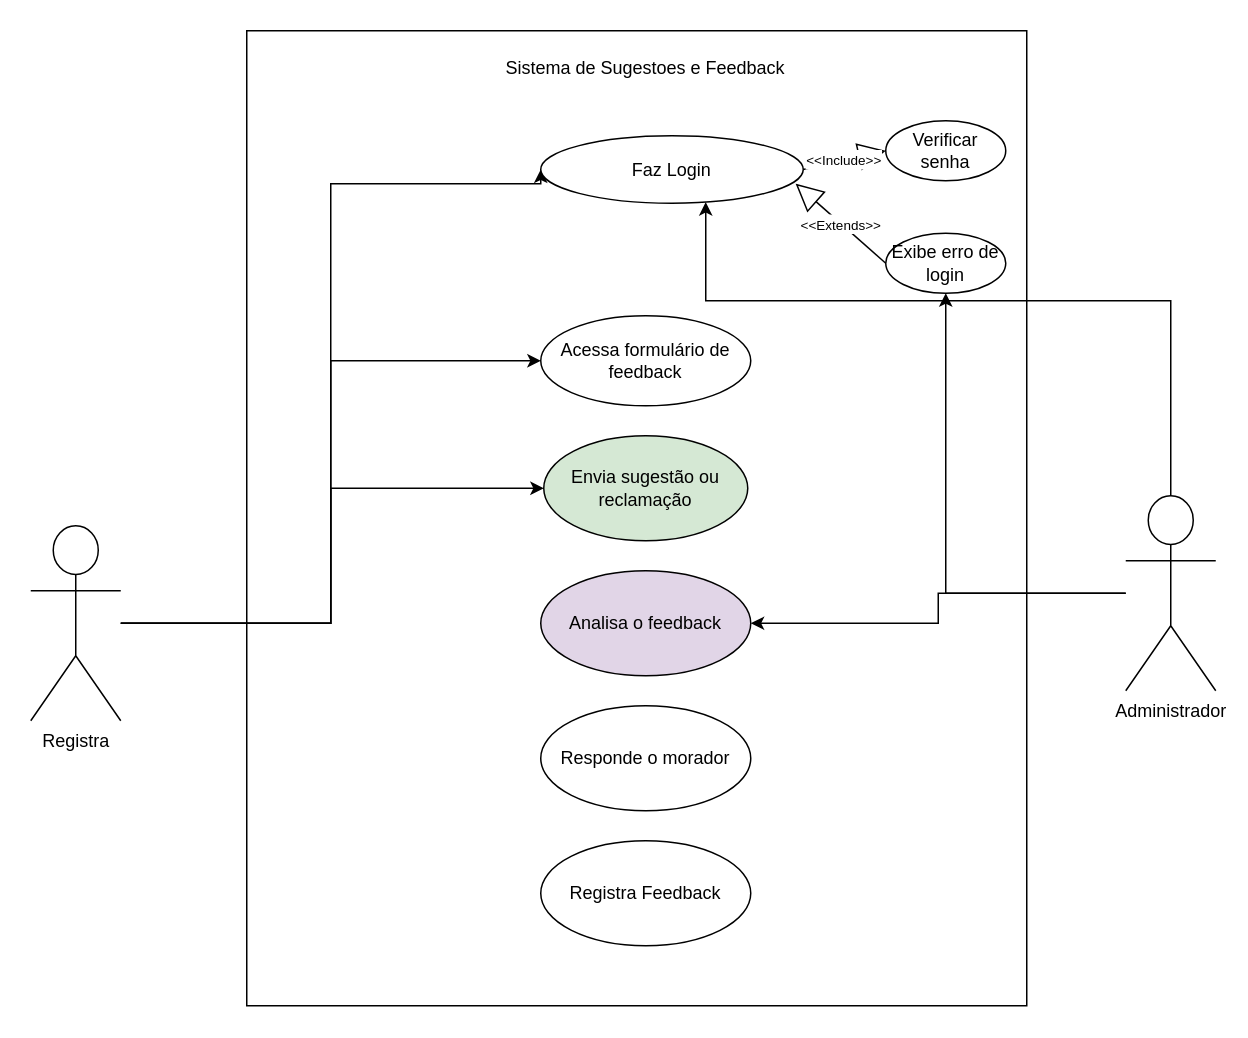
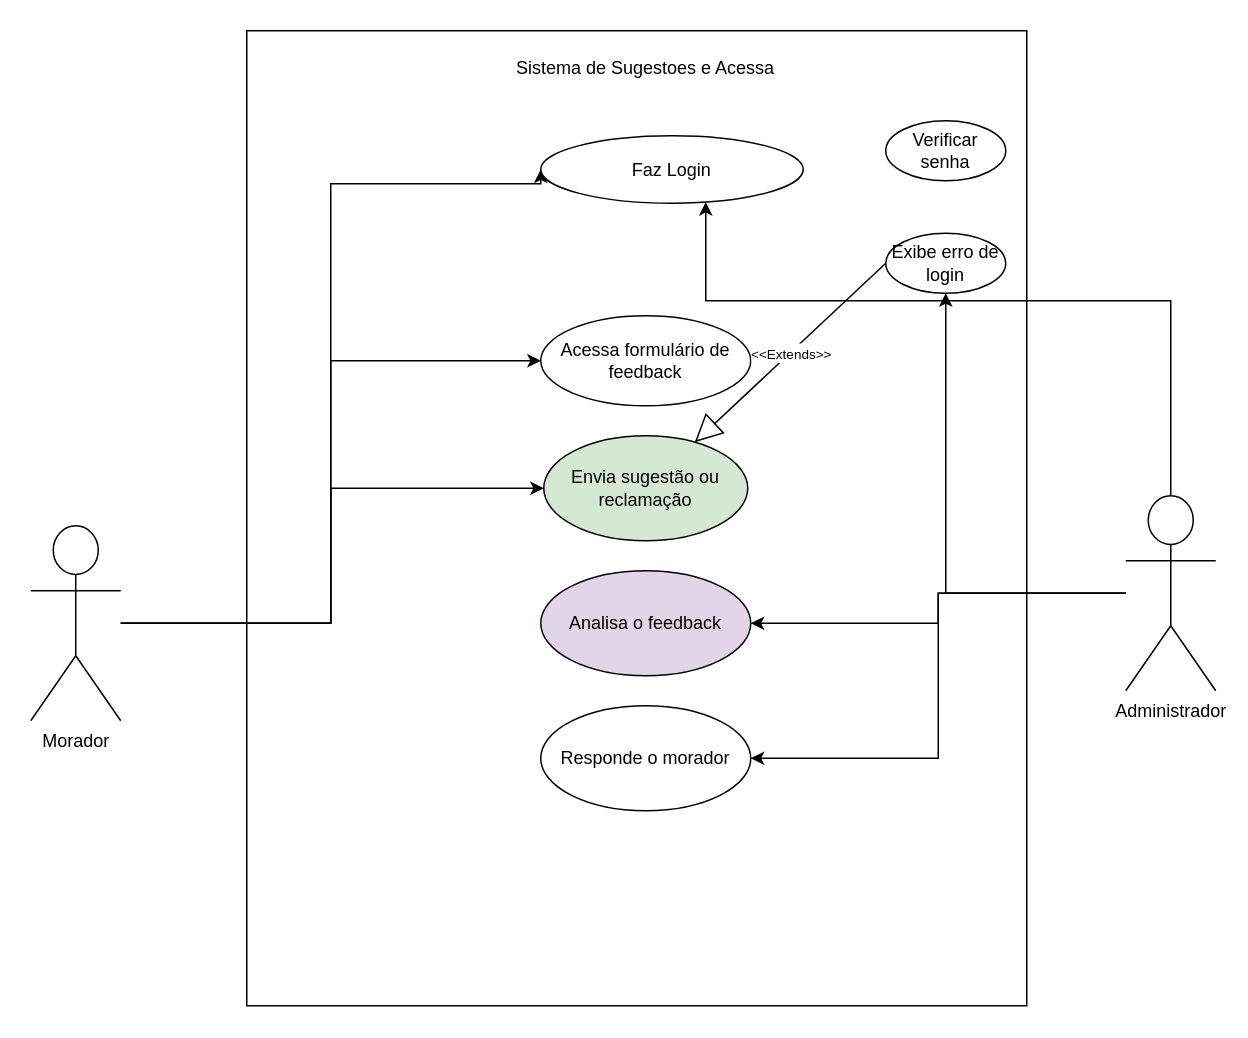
node "Sistema de Sugestoes e Feedback": label "Sistema de Sugestoes e Feedback" -> "Sistema de Sugestoes e Acessa"
edge "Faz Login" -> "Verificar senha": removed, label "<<Include>>"
edge "Exibe erro de login" -> "Faz Login": now "Exibe erro de login" -> "Envia sugestão ou reclamação"
node "Registra": label "Registra" -> "Morador"
edge "Administrador" -> "Responde o morador": added
node "Registra Feedback": removed
